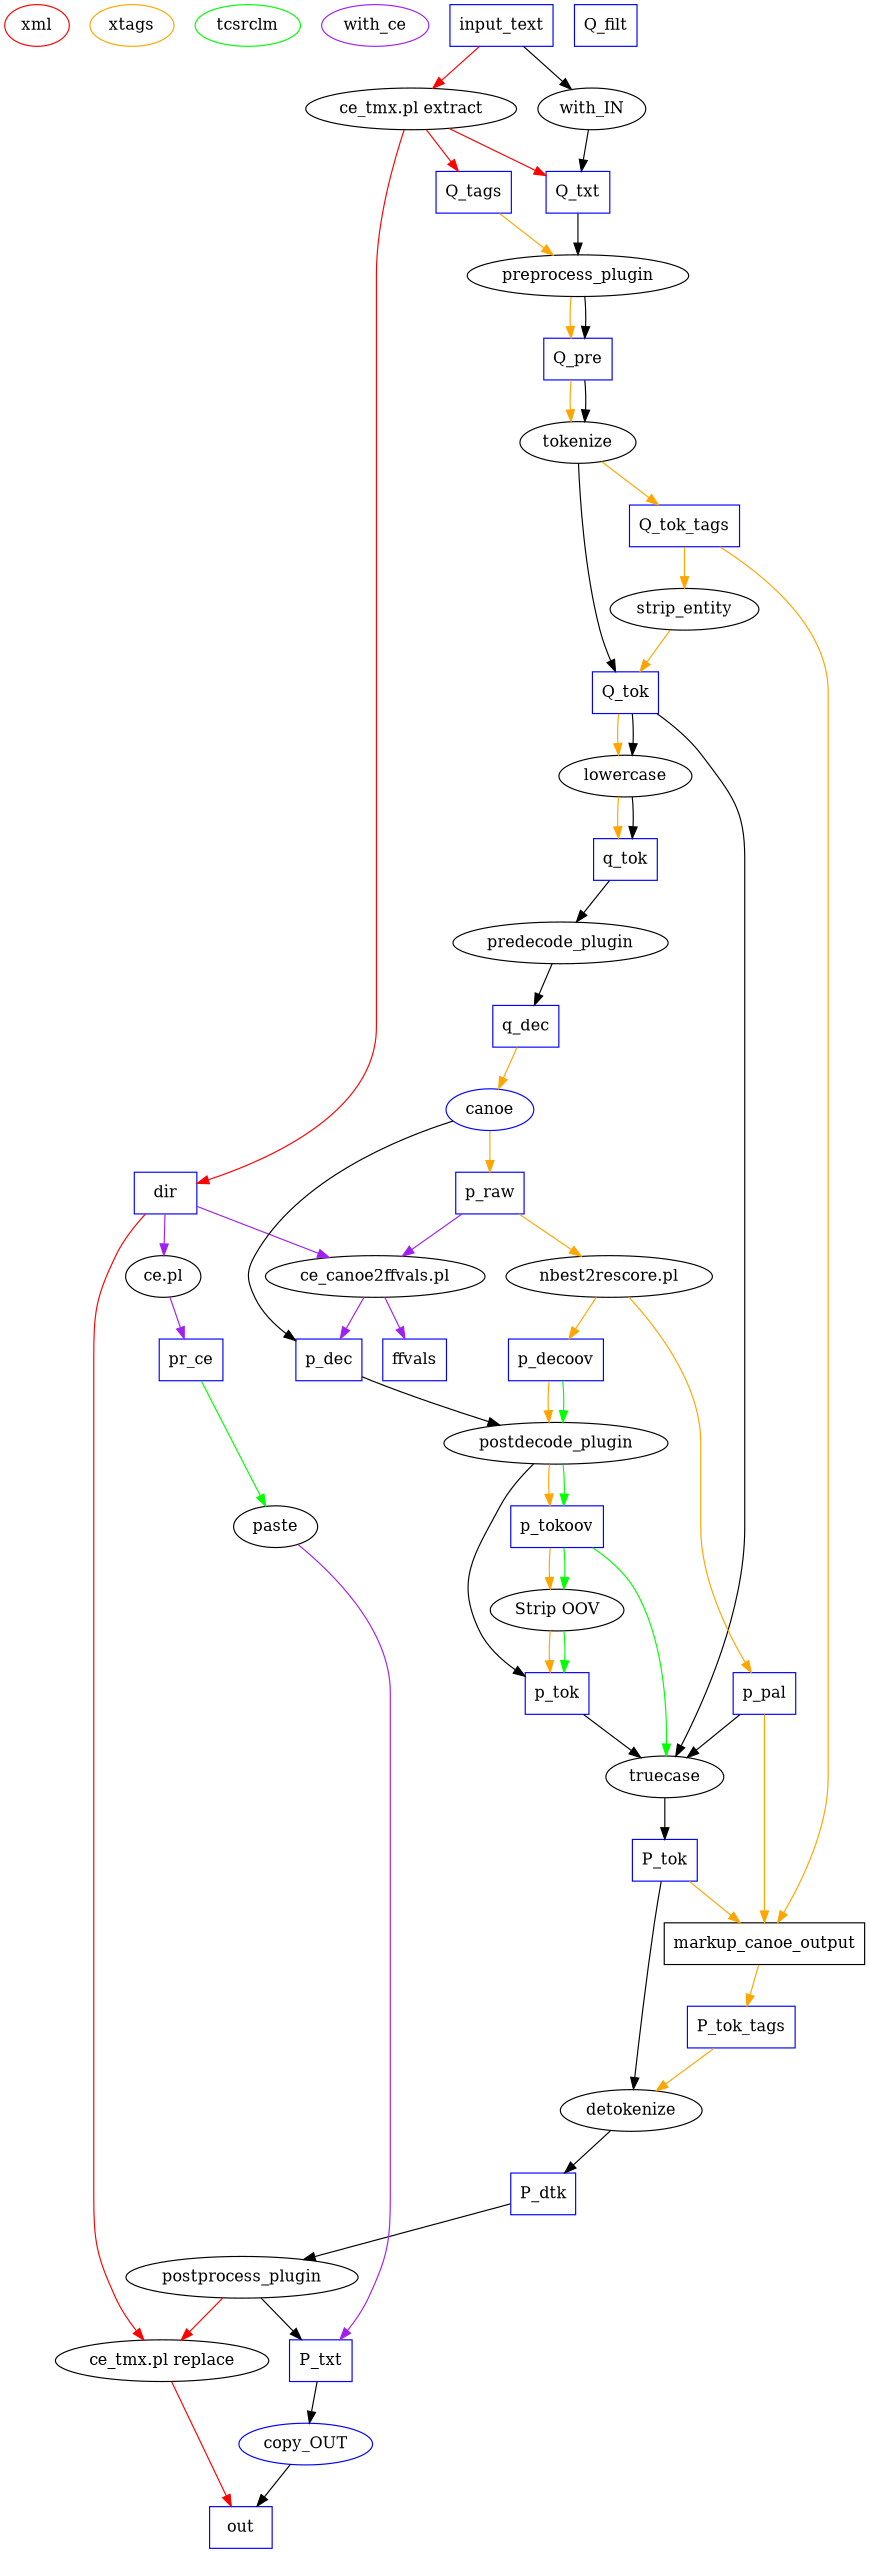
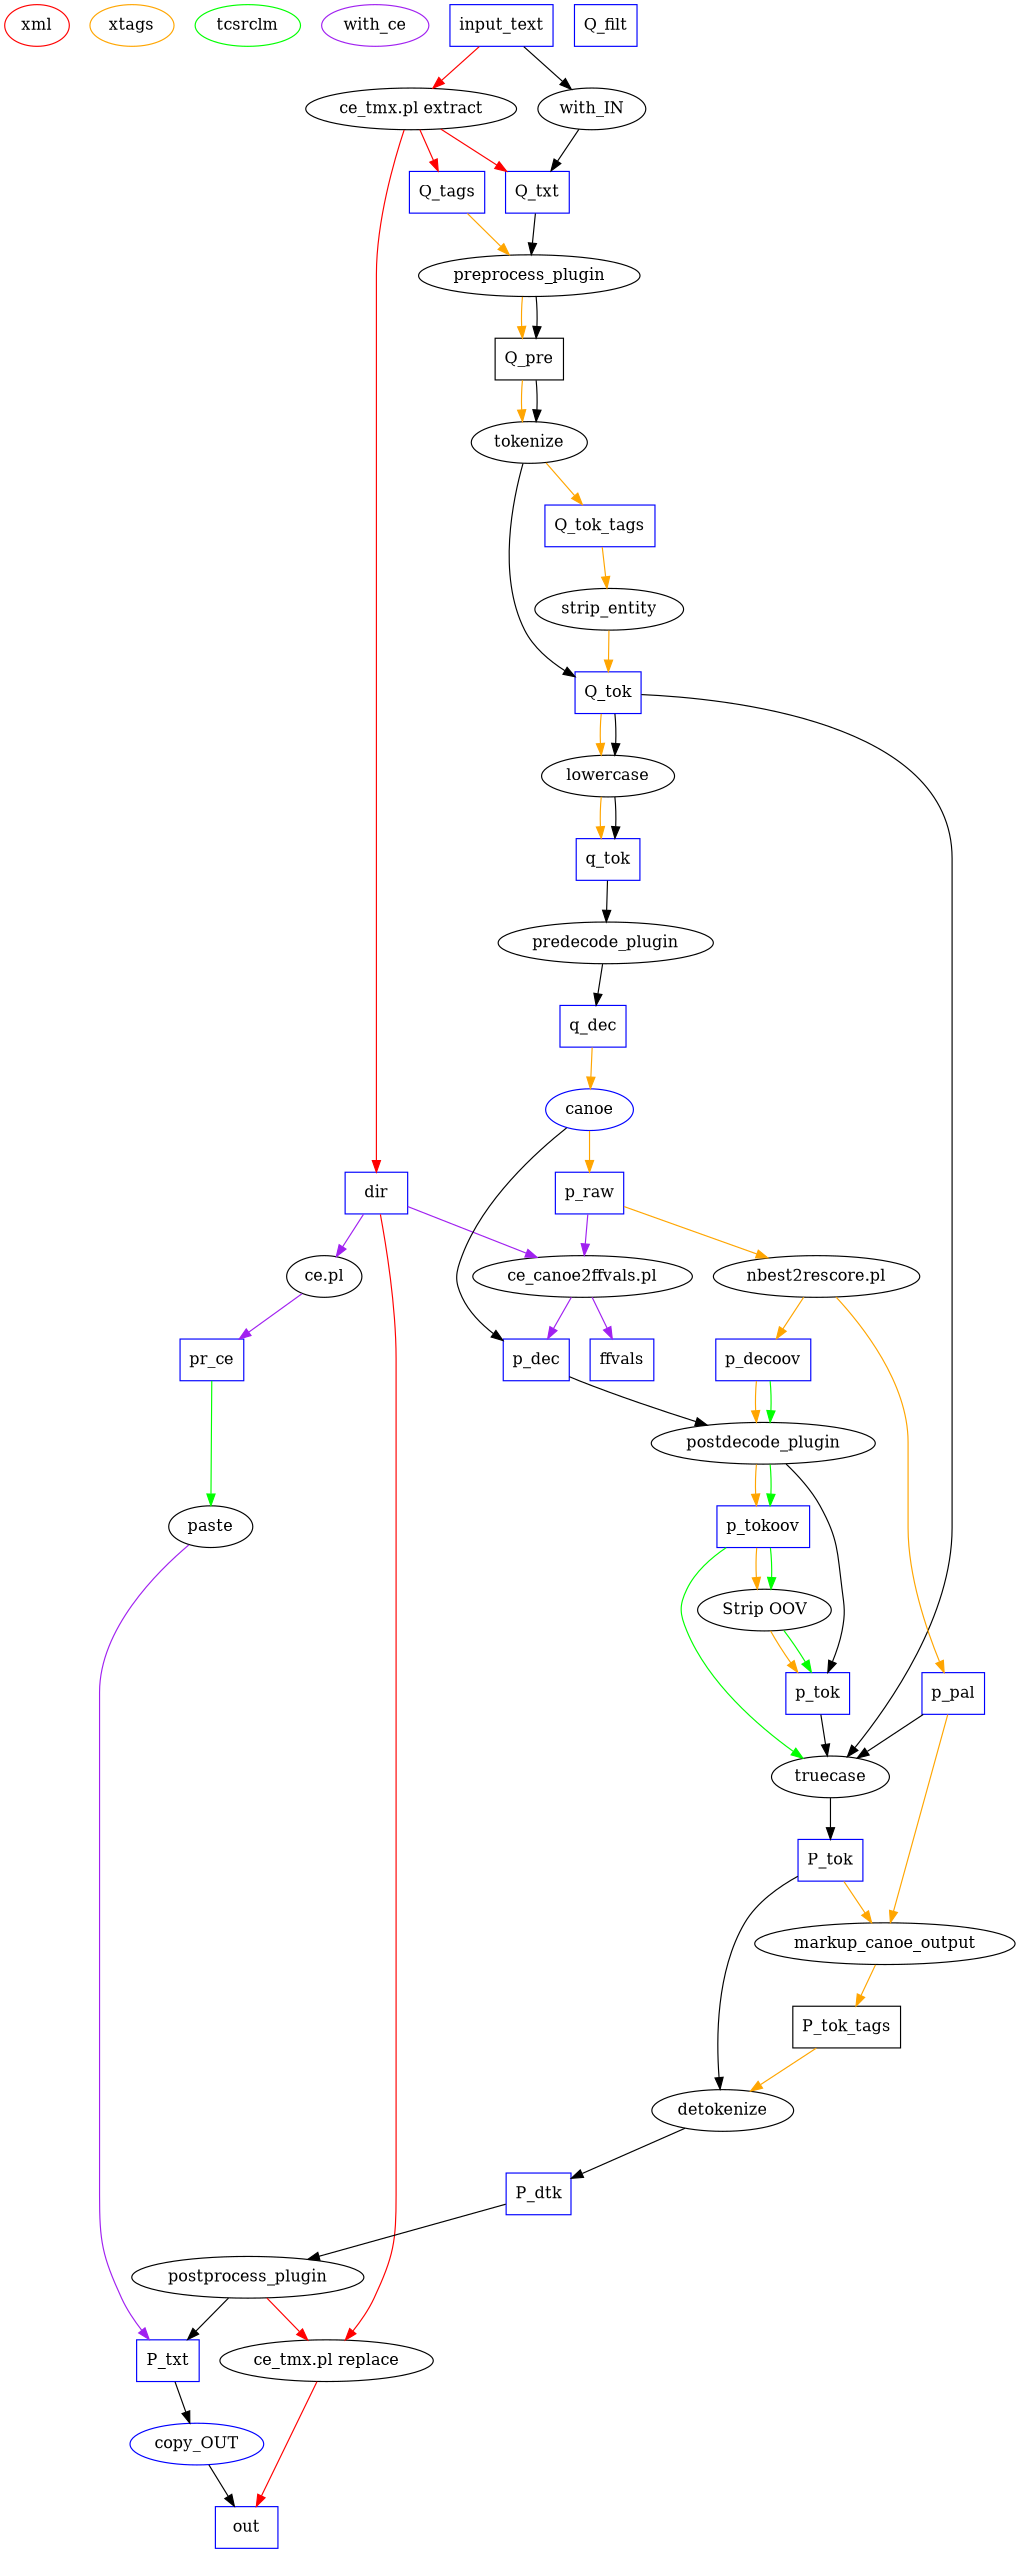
node "Q_pre": color blue -> black
edge "Q_tok_tags" -> "markup_canoe_output": removed
node "markup_canoe_output": shape box -> ellipse
node "P_tok_tags": color blue -> black
